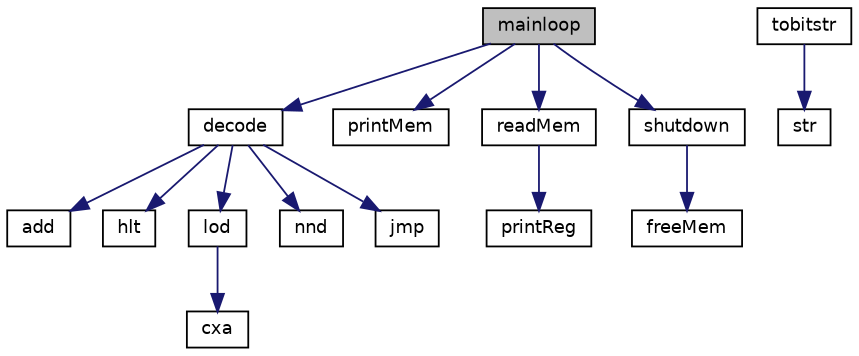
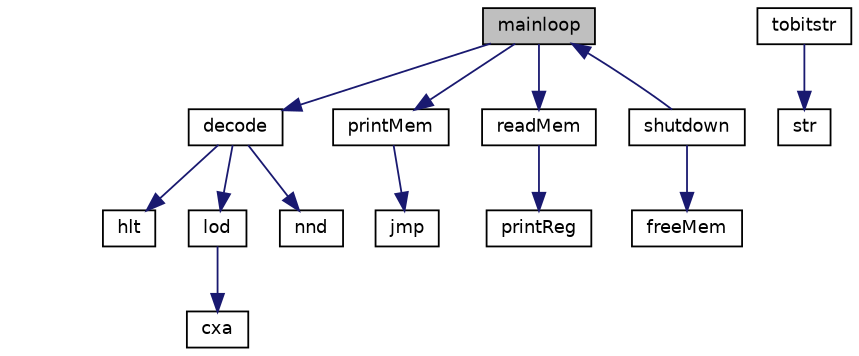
edge "mainloop" -> "shutdown": reversed
edge "decode" -> "jmp": now "printMem" -> "jmp"
node "add": removed
